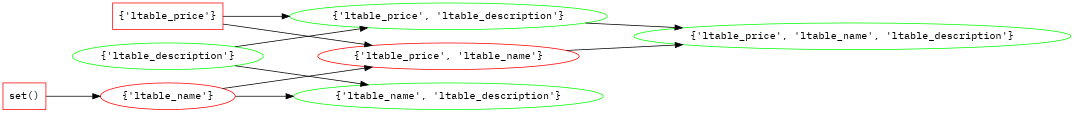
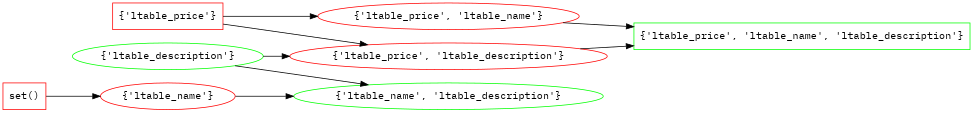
node "{'ltable_price', 'ltable_description'}": color green -> red
node "{'ltable_price', 'ltable_name', 'ltable_description'}": shape ellipse -> box
edge "{'ltable_name'}" -> "{'ltable_price', 'ltable_name'}": removed
